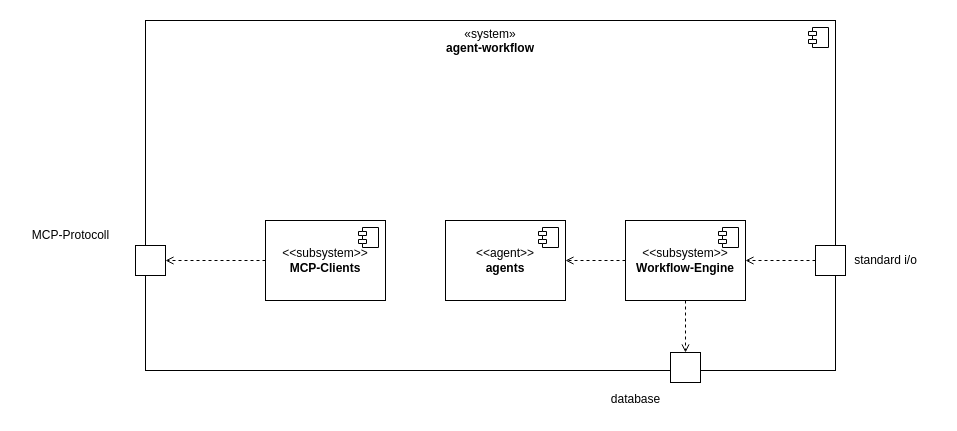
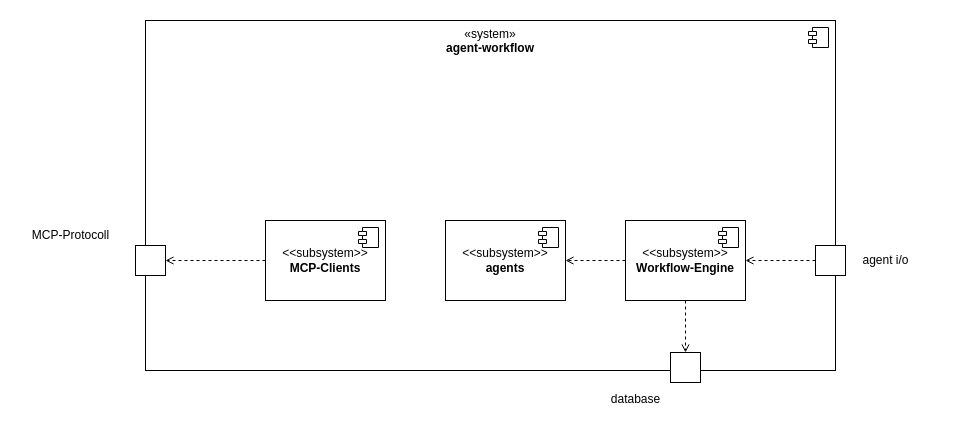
node "<<agent>> agents": label "<<agent>> agents" -> "<<subsystem>> agents"
node "standard i/o": label "standard i/o" -> "agent i/o"
